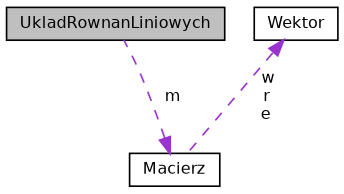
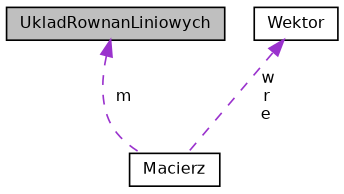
edge "UkladRownanLiniowych" -> "Macierz": reversed
